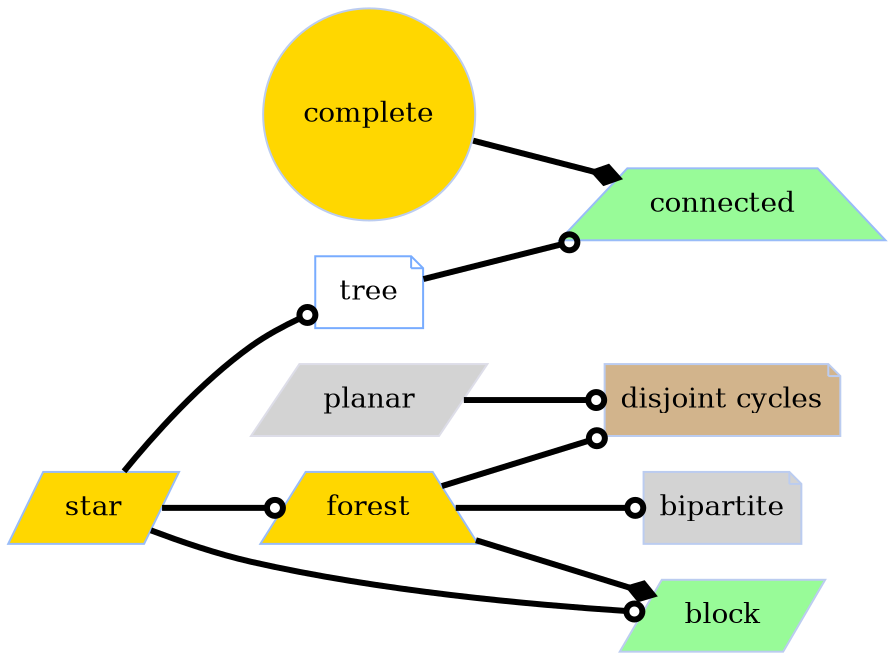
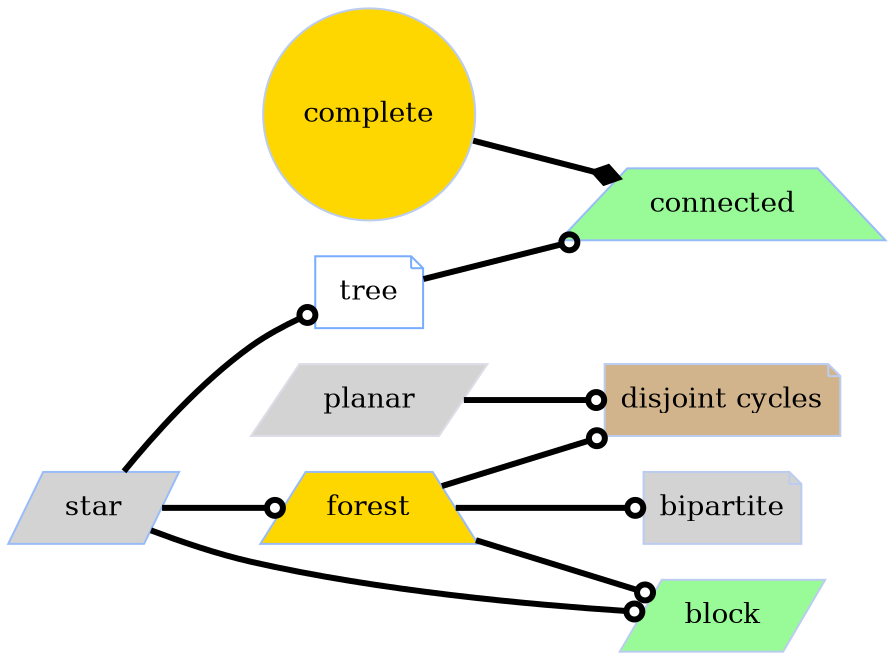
node "star": fillcolor gold -> lightgrey
edge "forest" -> "block": arrowhead diamond -> odot
